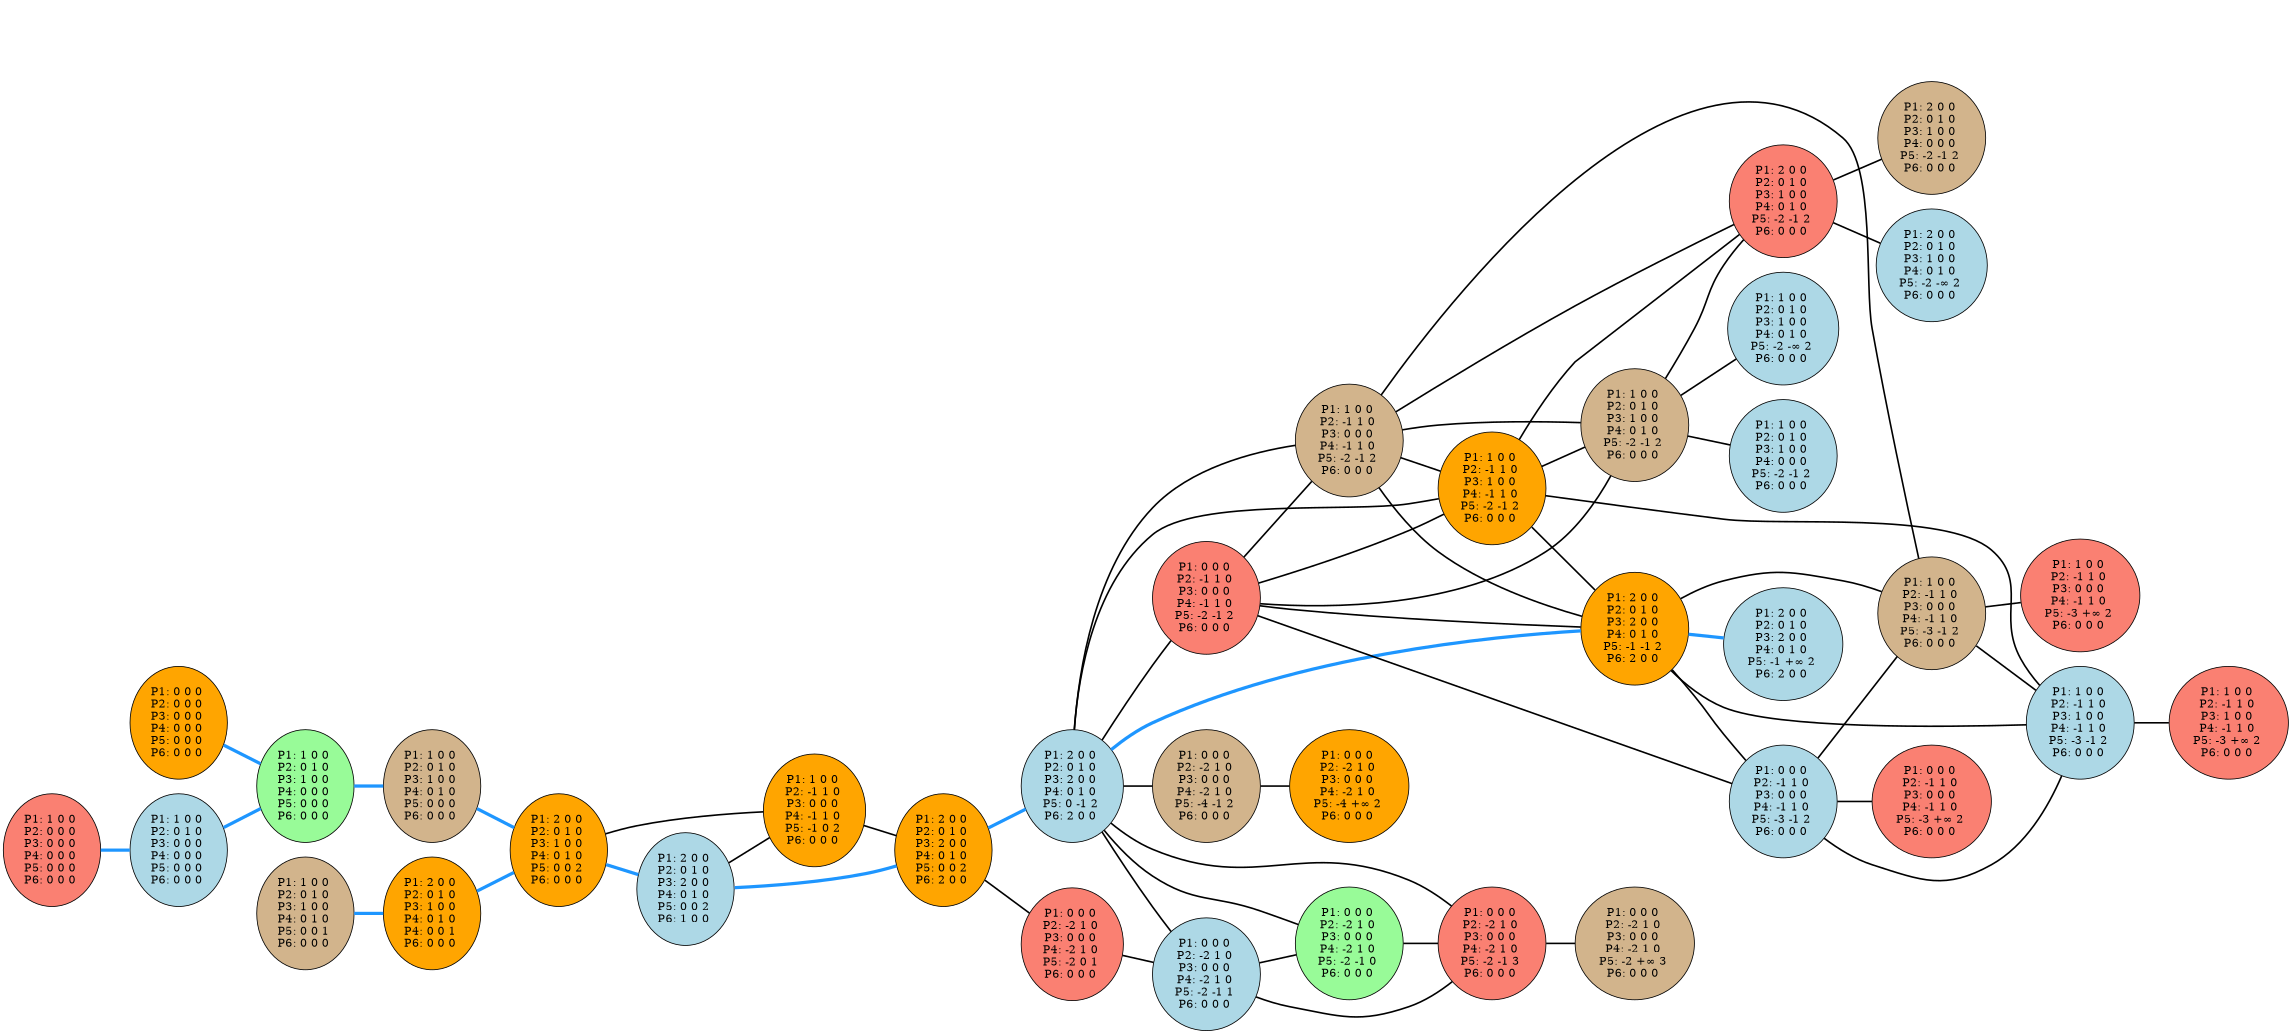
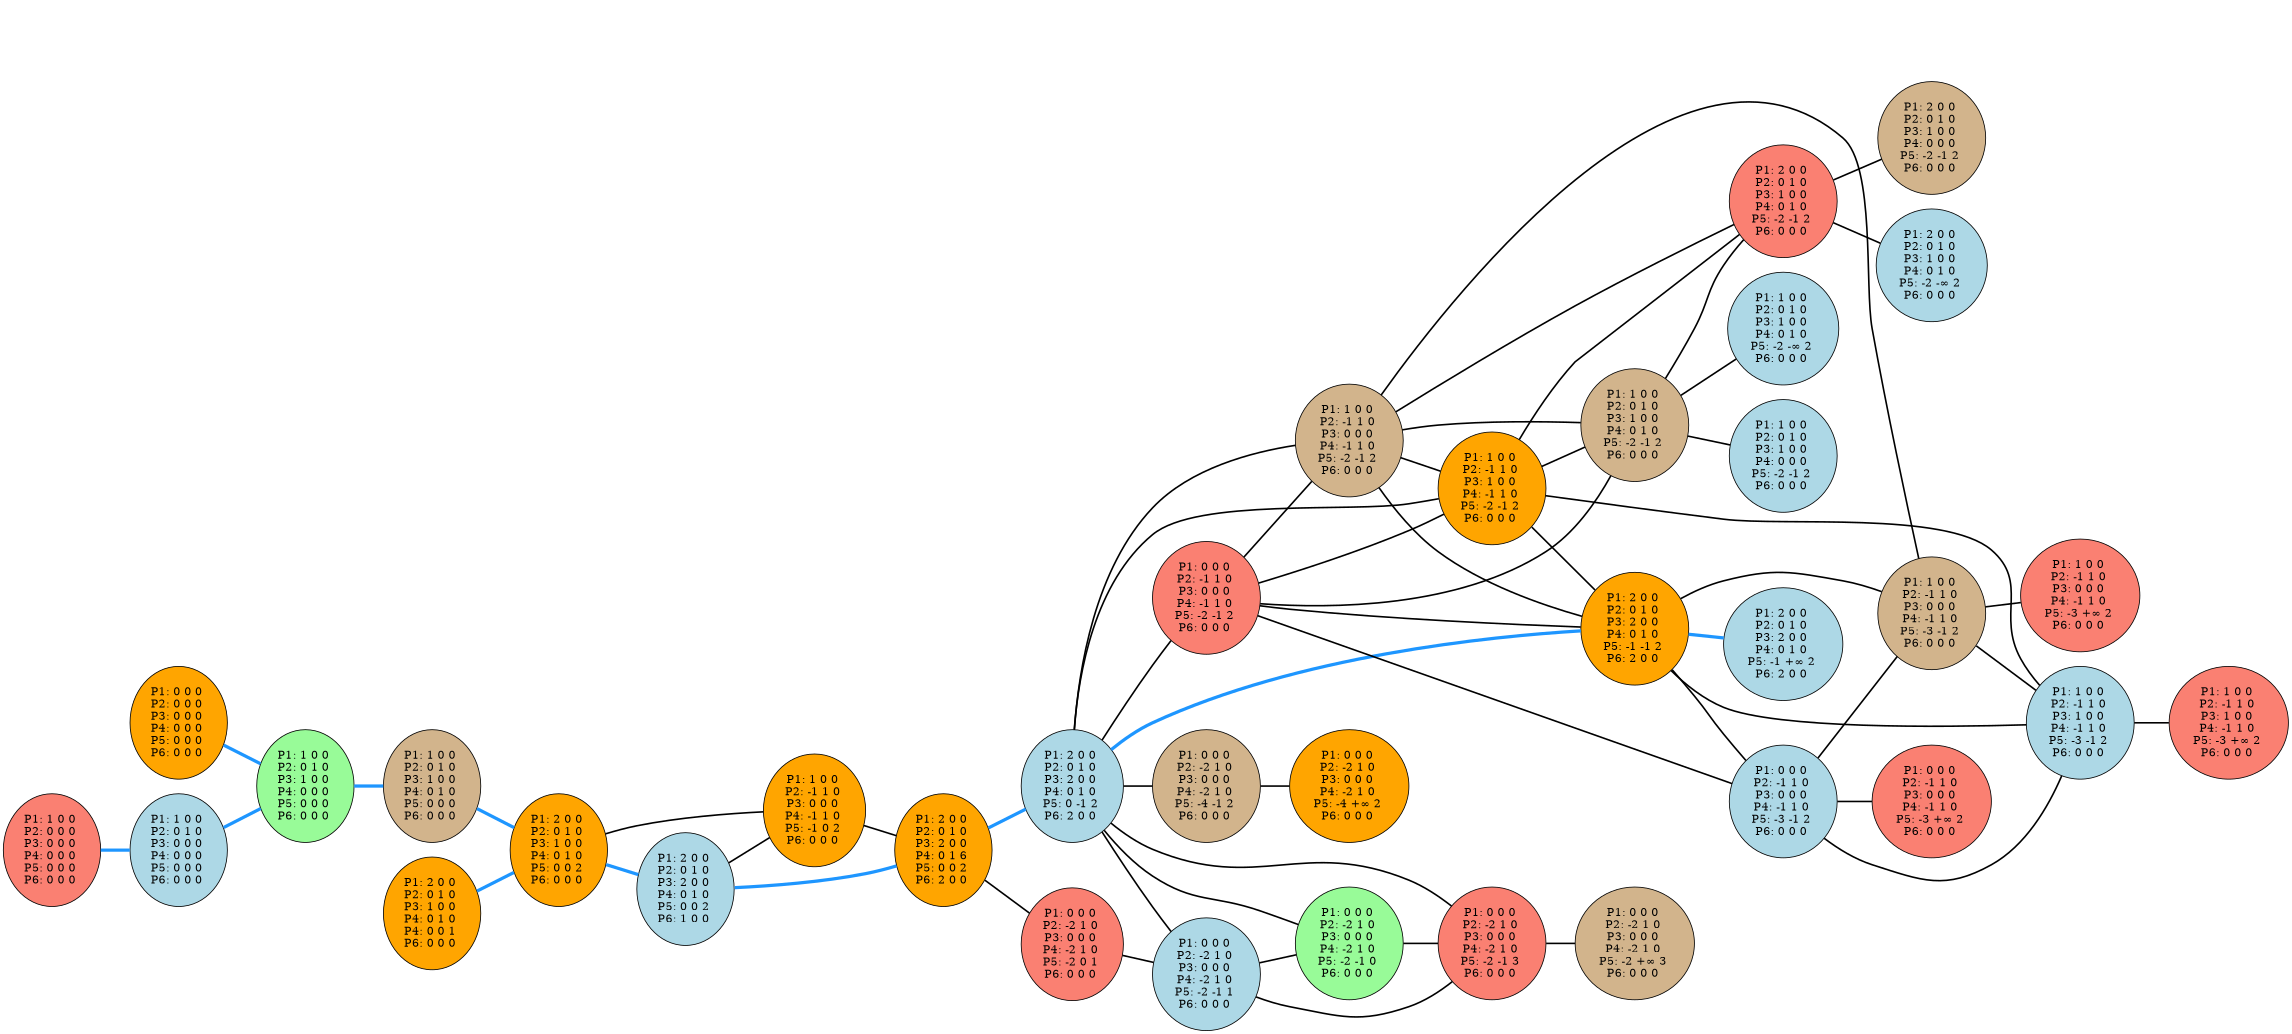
node "P1: 2 0 0 P2: 0 1 0 P3: 2 0 0 P4: 0 1 0 P5: 0 0 2 P6: 2 0 0": label "P1: 2 0 0 P2: 0 1 0 P3: 2 0 0 P4: 0 1 0 P5: 0 0 2 P6: 2 0 0" -> "P1: 2 0 0 P2: 0 1 0 P3: 2 0 0 P4: 0 1 6 P5: 0 0 2 P6: 2 0 0"
node "P1: 1 0 0 P2: 0 1 0 P3: 1 0 0 P4: 0 1 0 P5: 0 0 1 P6: 0 0 0": removed
